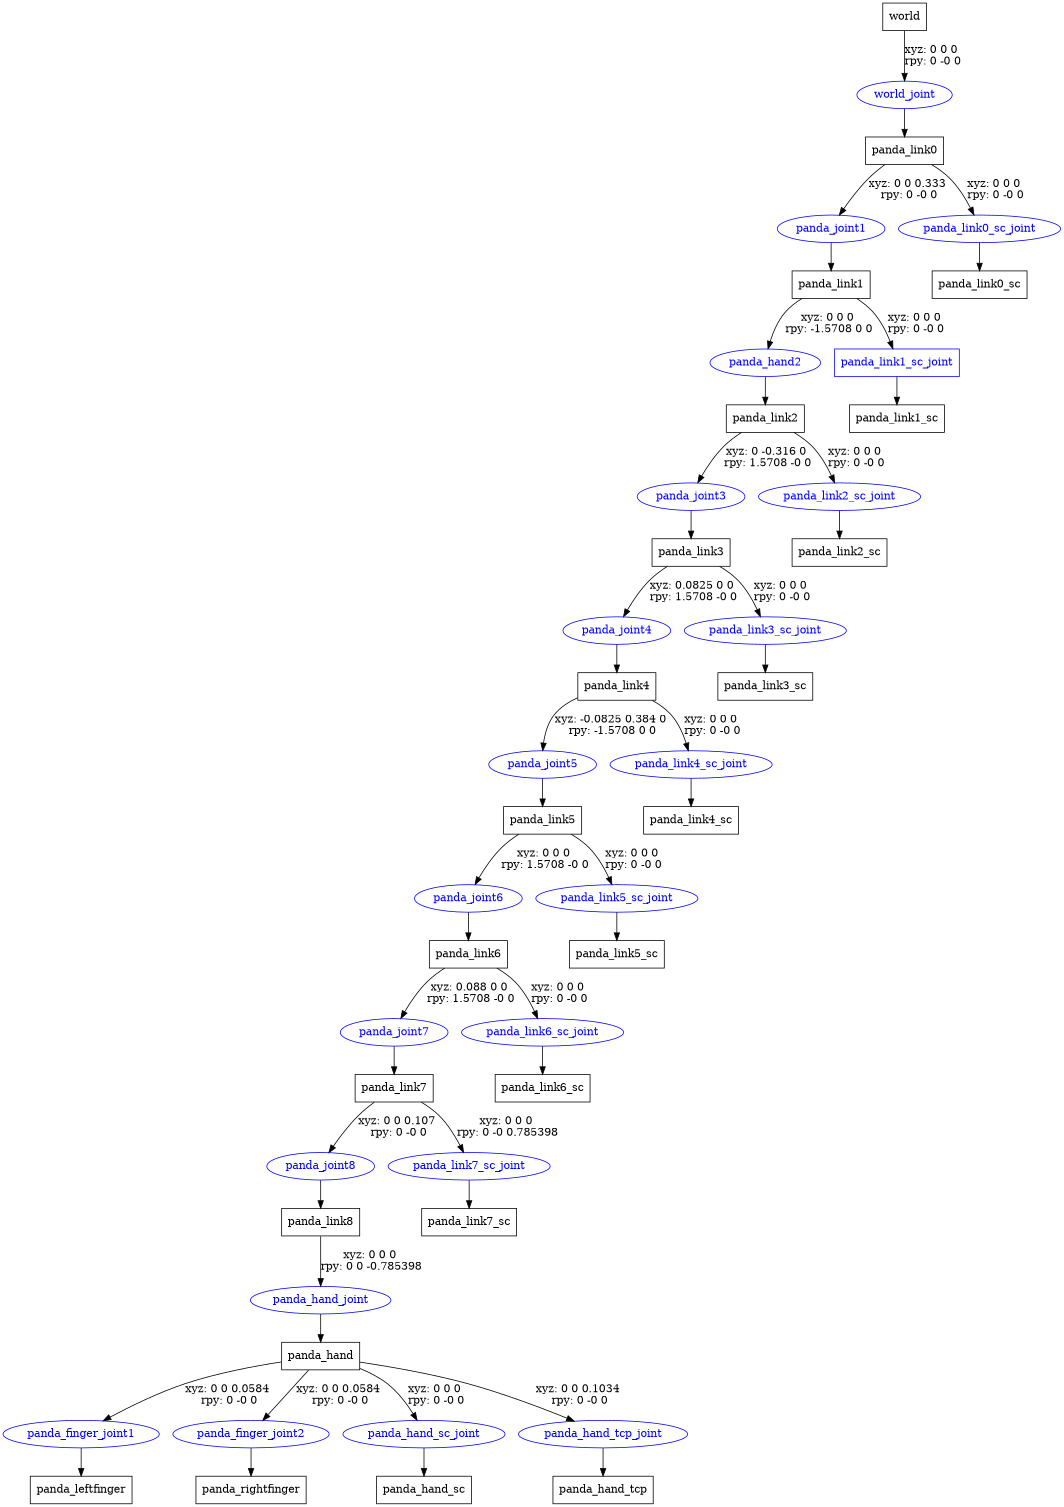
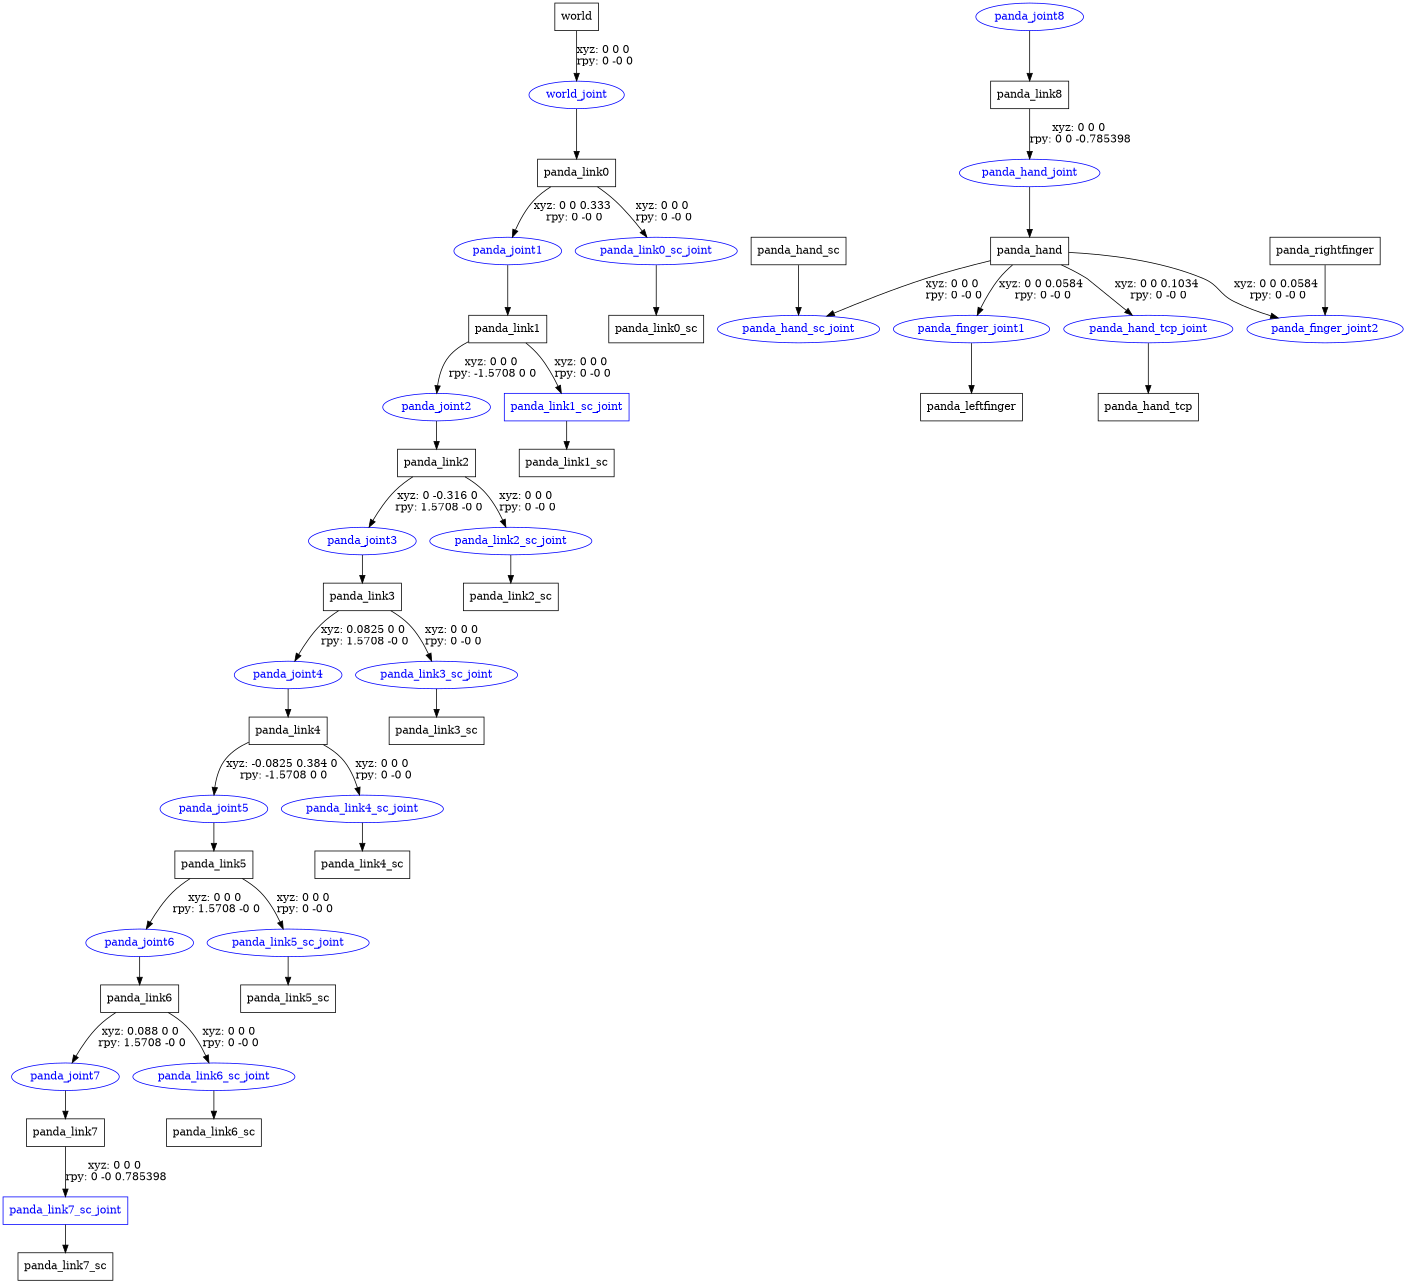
node "panda_hand2": label "panda_hand2" -> "panda_joint2"
edge "panda_link7" -> "panda_joint8": removed, label "xyz: 0 0 0.107 rpy: 0 -0 0"
node "panda_link7_sc_joint": shape ellipse -> box
edge "panda_finger_joint2" -> "panda_rightfinger": reversed
edge "panda_hand_sc_joint" -> "panda_hand_sc": reversed
